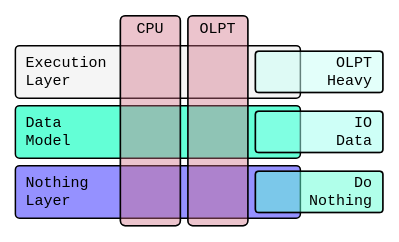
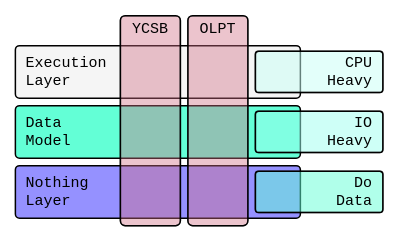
node "CPU": label "CPU" -> "YCSB"
node "OLPT Heavy": label "OLPT Heavy" -> "CPU Heavy"
node "IO Data": label "IO Data" -> "IO Heavy"
node "Do Nothing": label "Do Nothing" -> "Do Data"
